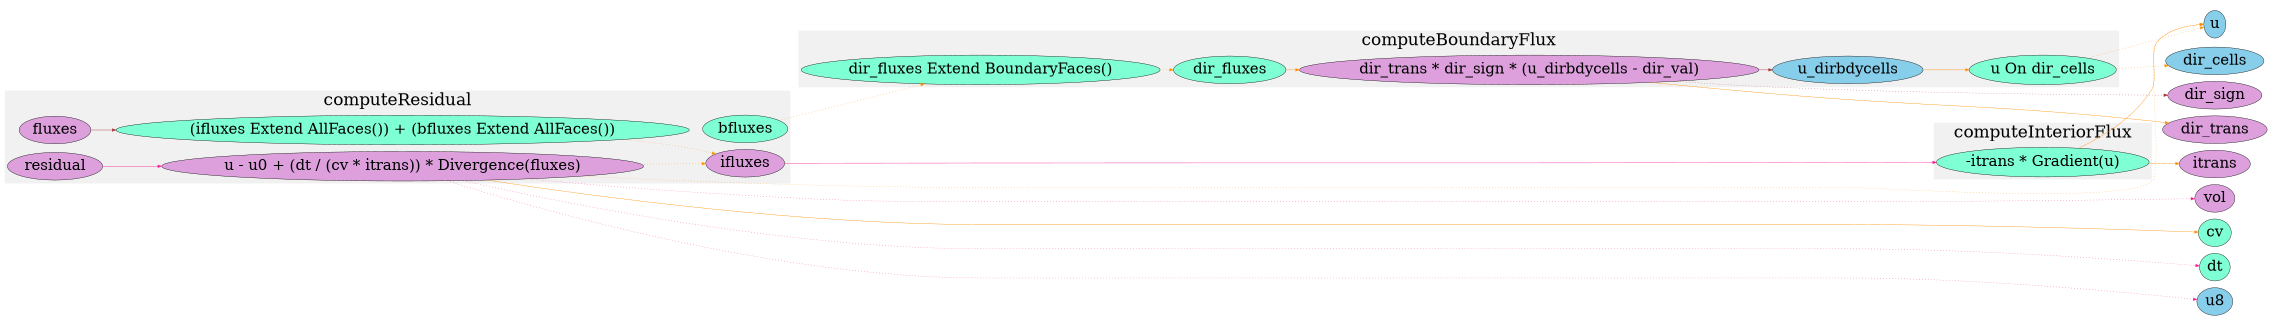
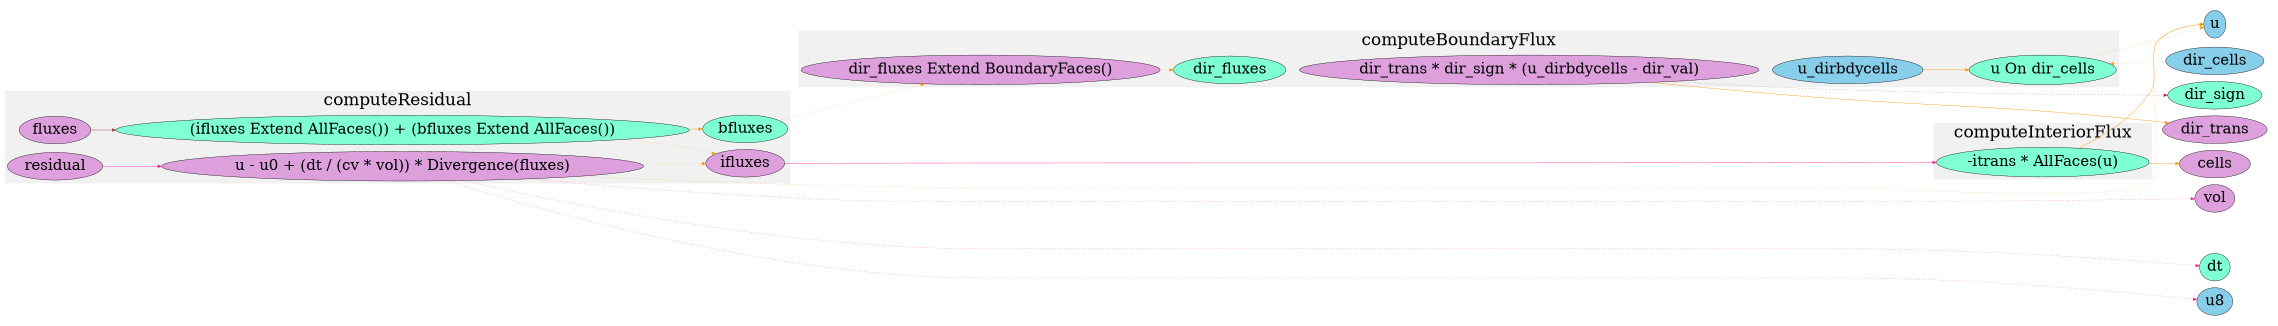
edge "u On dir_cells" -> "dir_cells": reversed
node "dir_fluxes Extend BoundaryFaces()": fillcolor aquamarine -> plum
edge "dir_fluxes" -> "dir_trans * dir_sign * (u_dirbdycells - dir_val)": removed
edge "dir_trans * dir_sign * (u_dirbdycells - dir_val)" -> "u_dirbdycells": removed
node "dir_sign": fillcolor plum -> aquamarine
edge "(ifluxes Extend AllFaces()) + (bfluxes Extend AllFaces())" -> "bfluxes": added
node "-itrans * Gradient(u)": label "-itrans * Gradient(u)" -> "-itrans * AllFaces(u)"
node "itrans": label "itrans" -> "cells"
node "u - u0 + (dt / (cv * itrans)) * Divergence(fluxes)": label "u - u0 + (dt / (cv * itrans)) * Divergence(fluxes)" -> "u - u0 + (dt / (cv * vol)) * Divergence(fluxes)"
node "cv": removed
